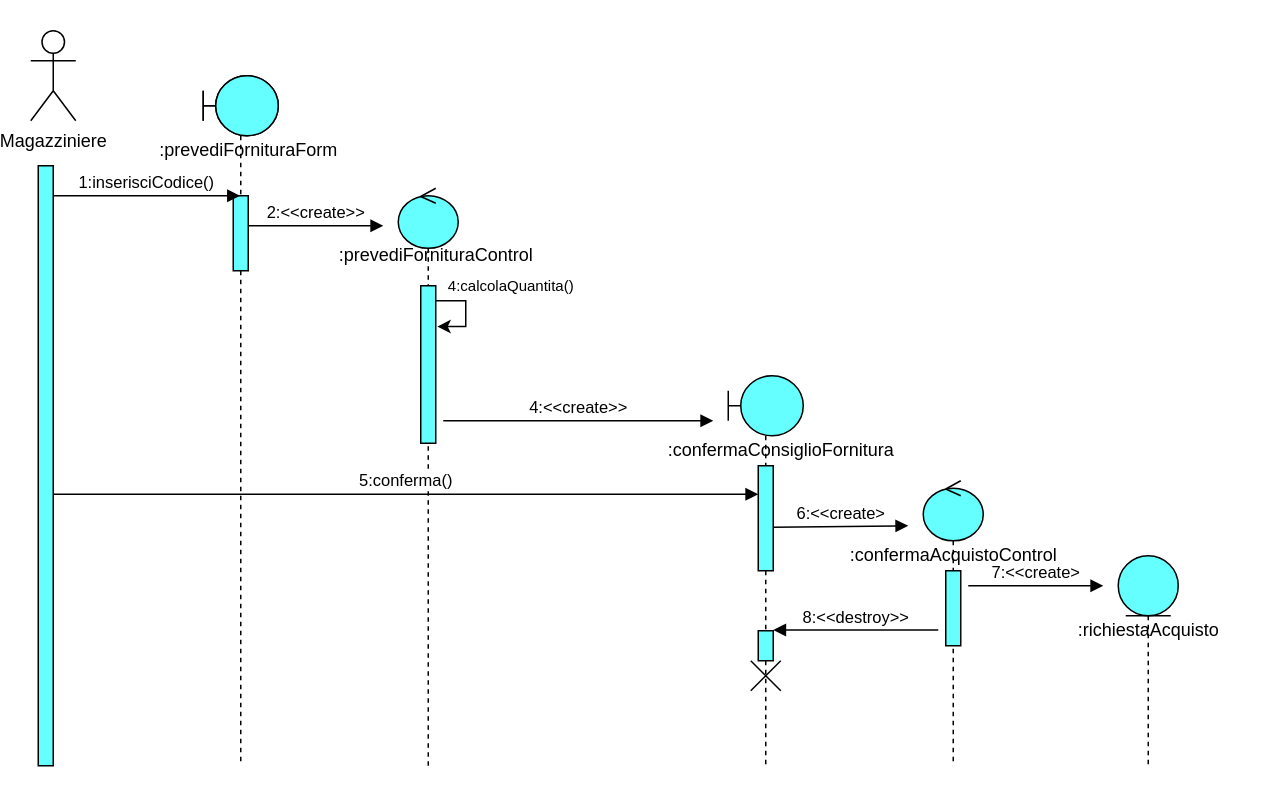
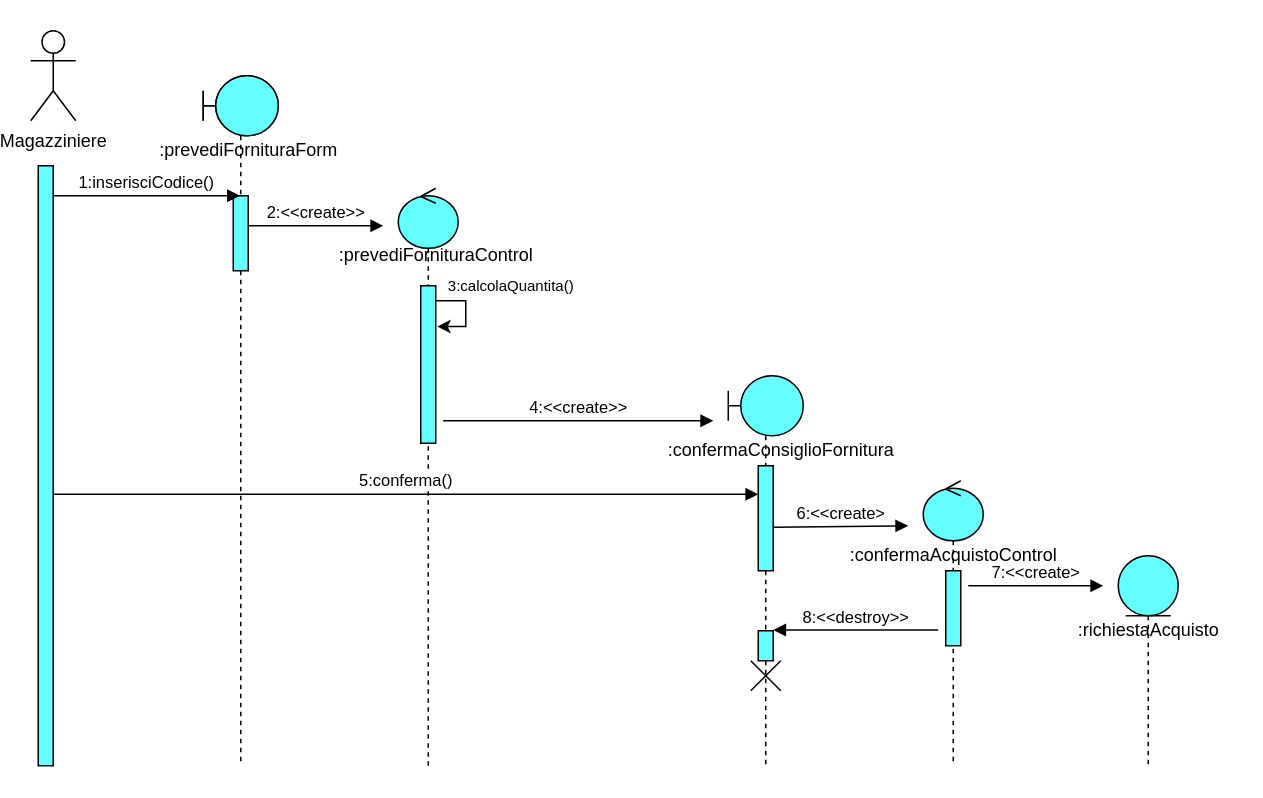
node "4:calcolaQuantita()": label "4:calcolaQuantita()" -> "3:calcolaQuantita()"
